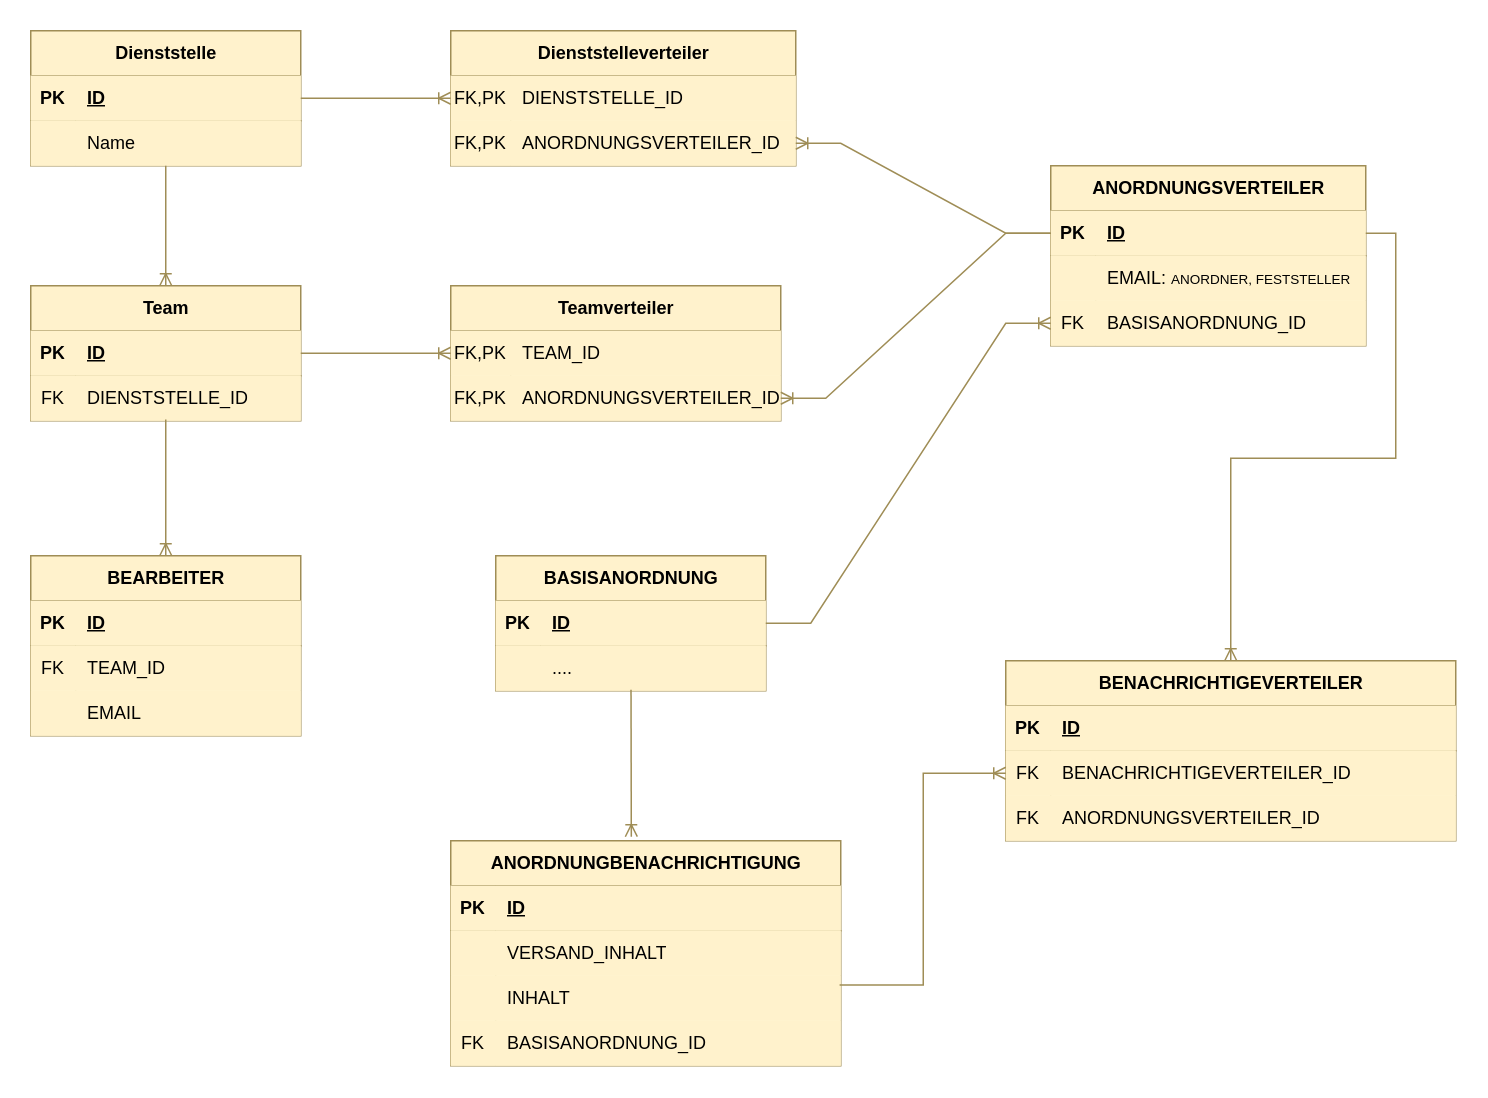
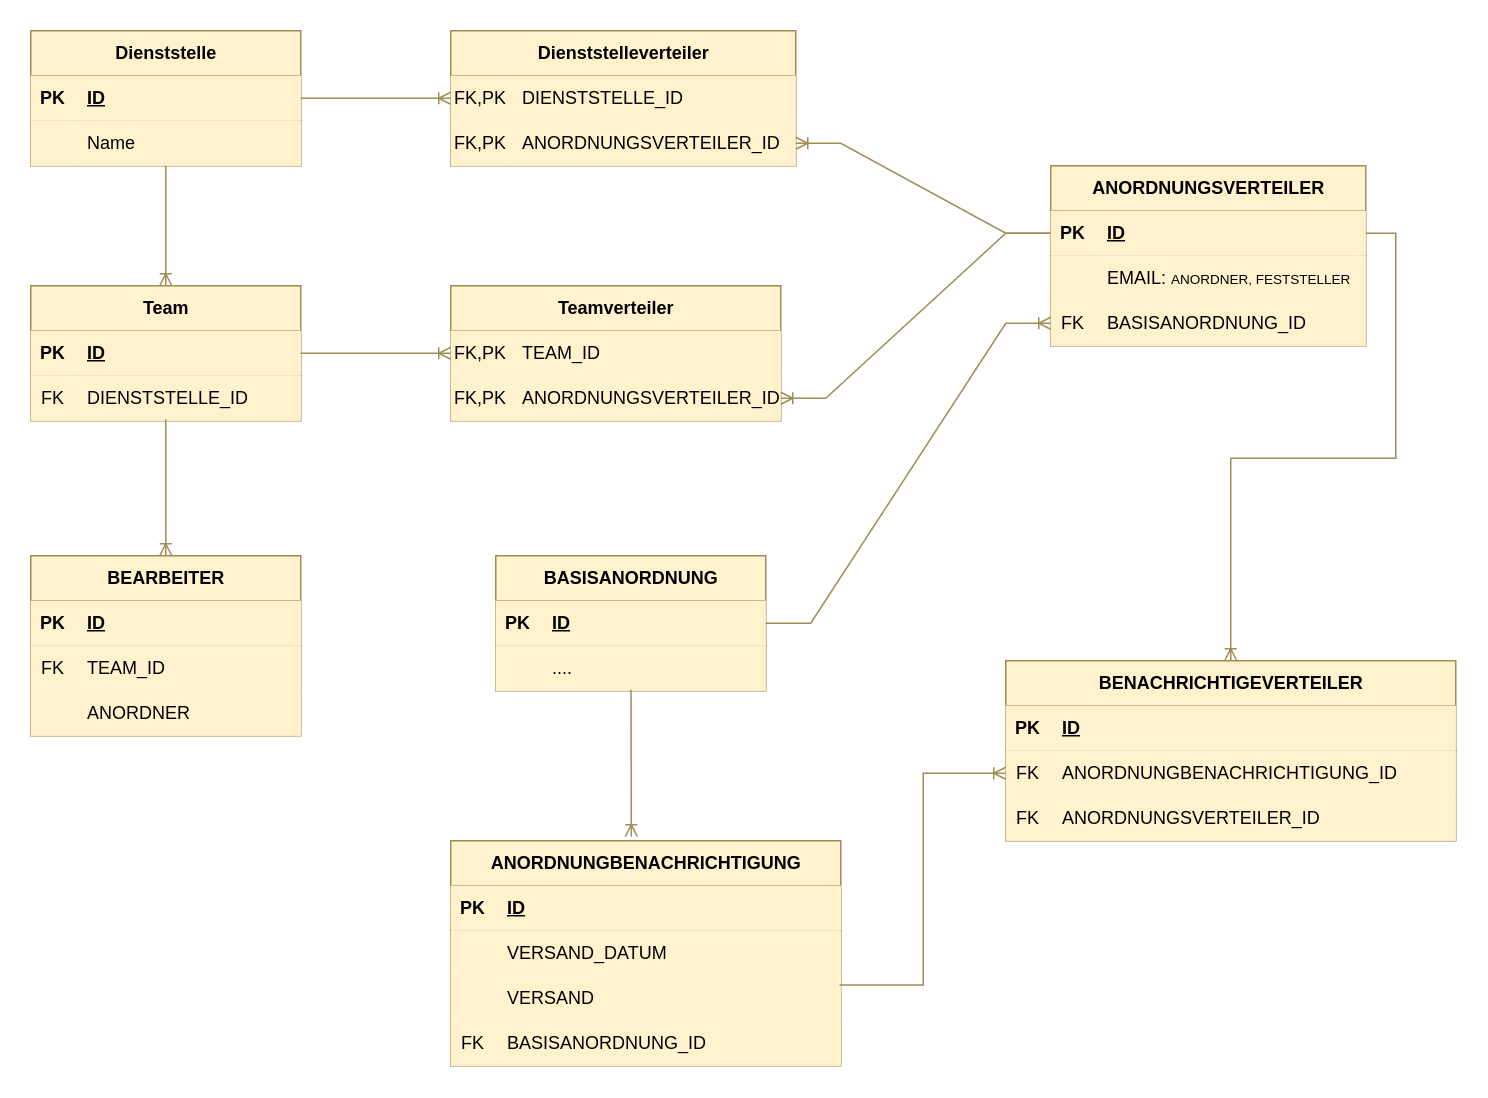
node "EMAIL": label "EMAIL" -> "ANORDNER"
node "BENACHRICHTIGEVERTEILER_ID": label "BENACHRICHTIGEVERTEILER_ID" -> "ANORDNUNGBENACHRICHTIGUNG_ID"
node "VERSAND_INHALT": label "VERSAND_INHALT" -> "VERSAND_DATUM"
node "INHALT": label "INHALT" -> "VERSAND"
